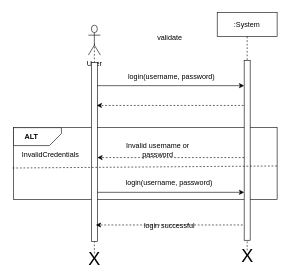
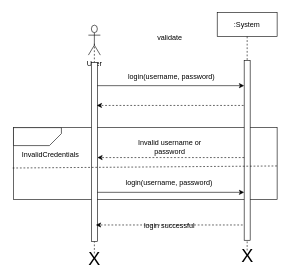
node "ALT": removed
node "Invalid username or password": moved (158, 149) -> (170, 146)
